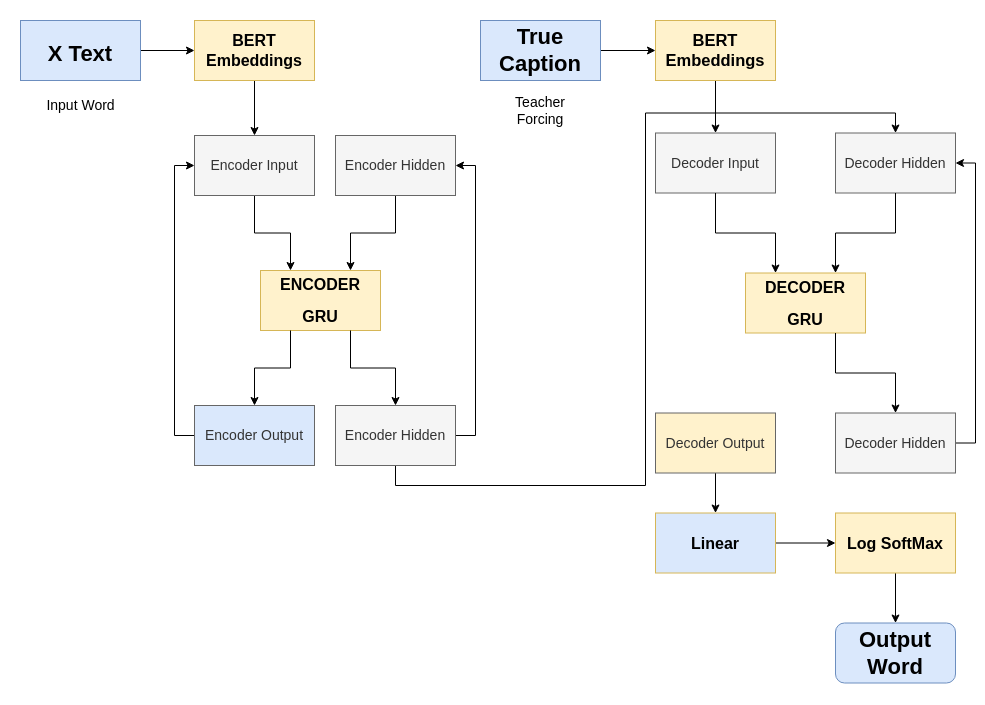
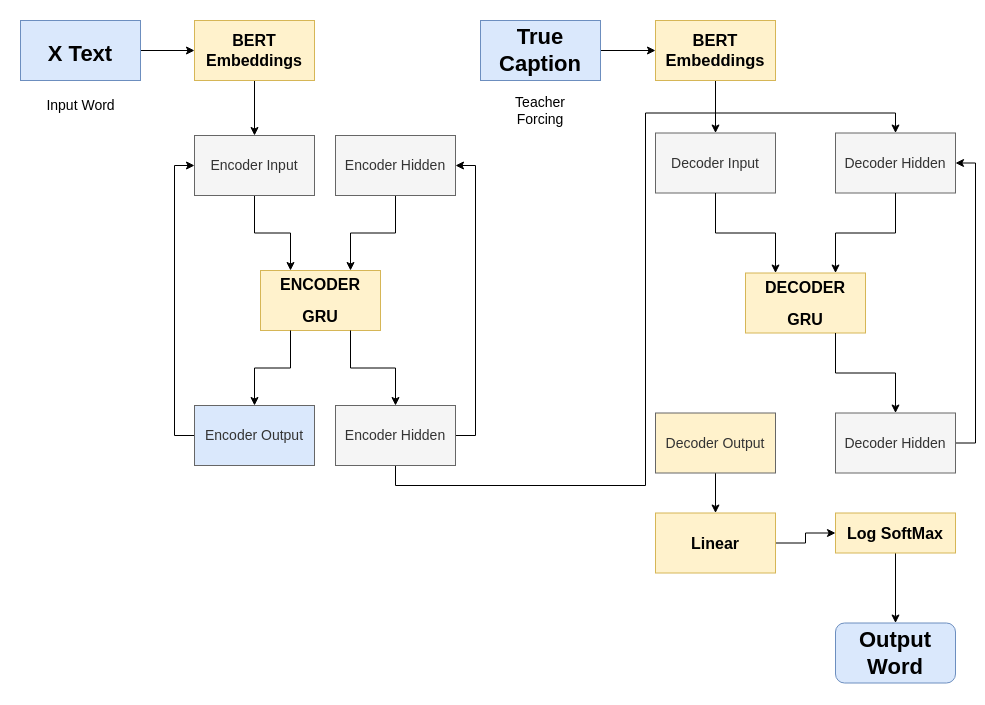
node "Linear": fillcolor #dae8fc -> #fff2cc
node "Log SoftMax": size 120x60 -> 120x40
